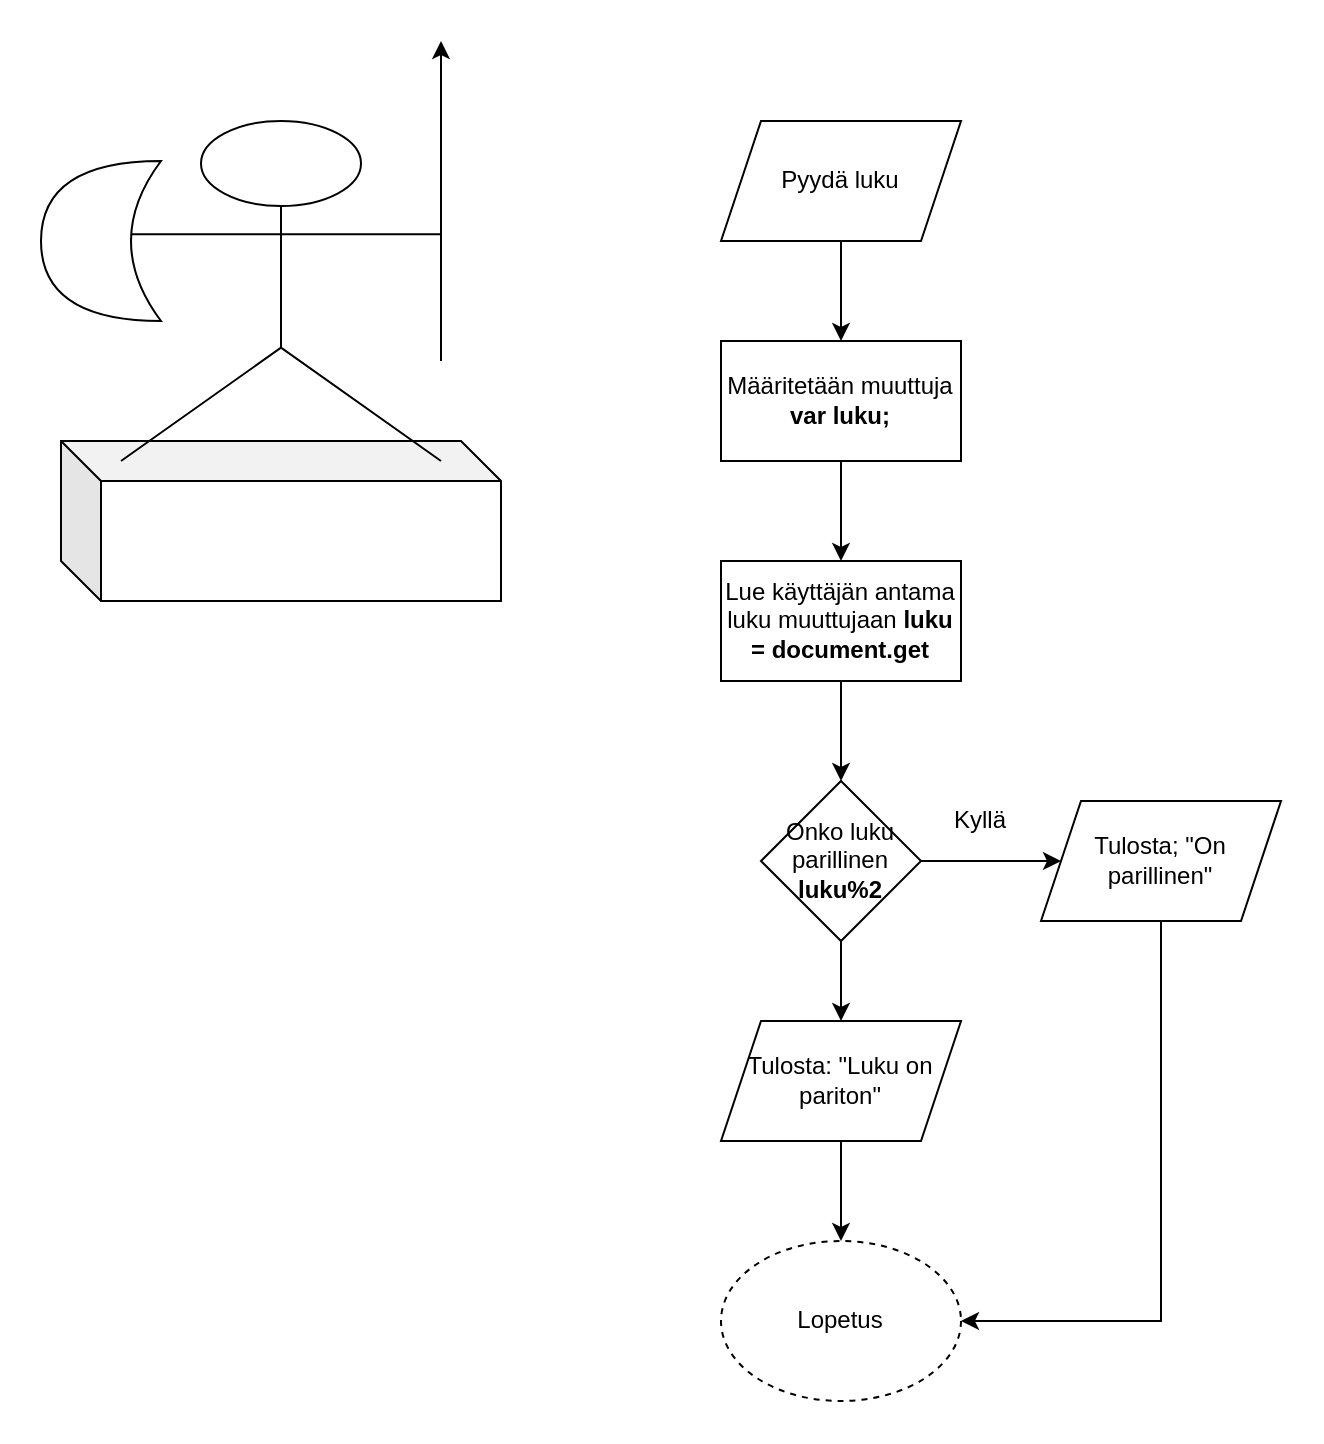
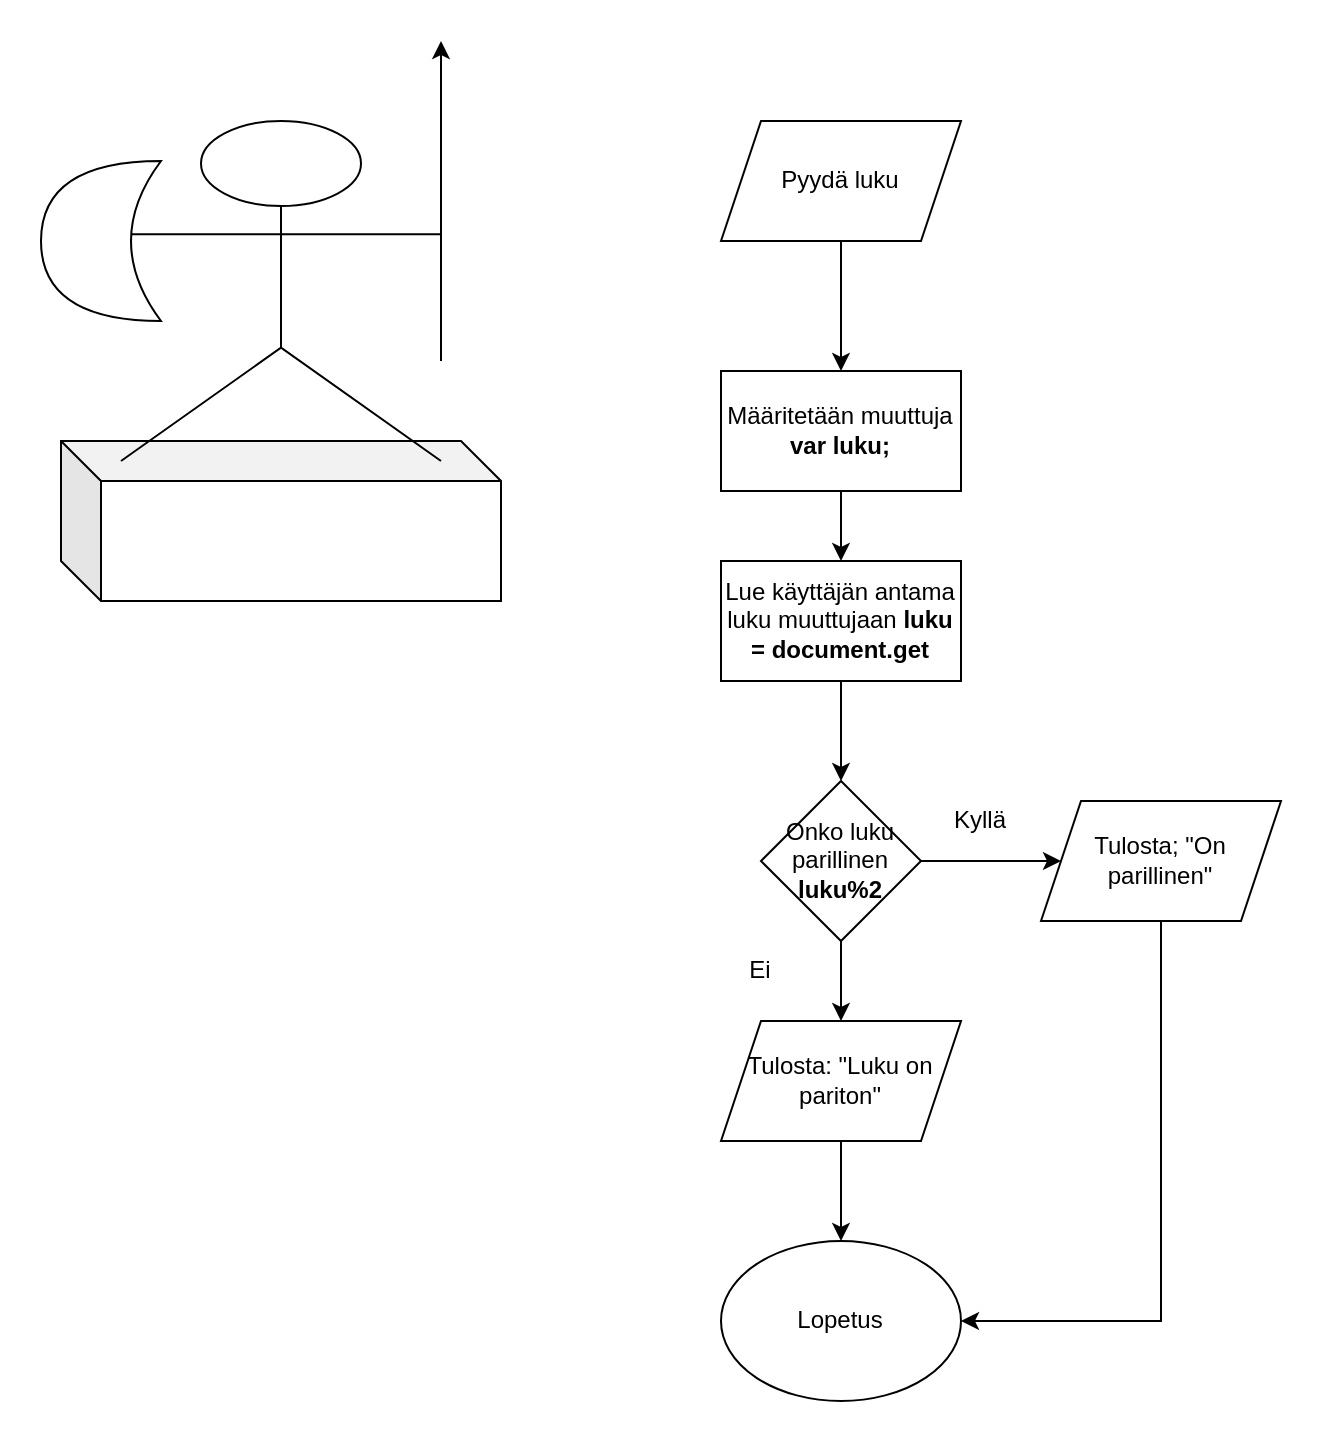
node "Määritetään muuttuja var luku;": moved (841, 401) -> (841, 431)
node "Ei": added
node "Lopetus": style dashed -> solid
